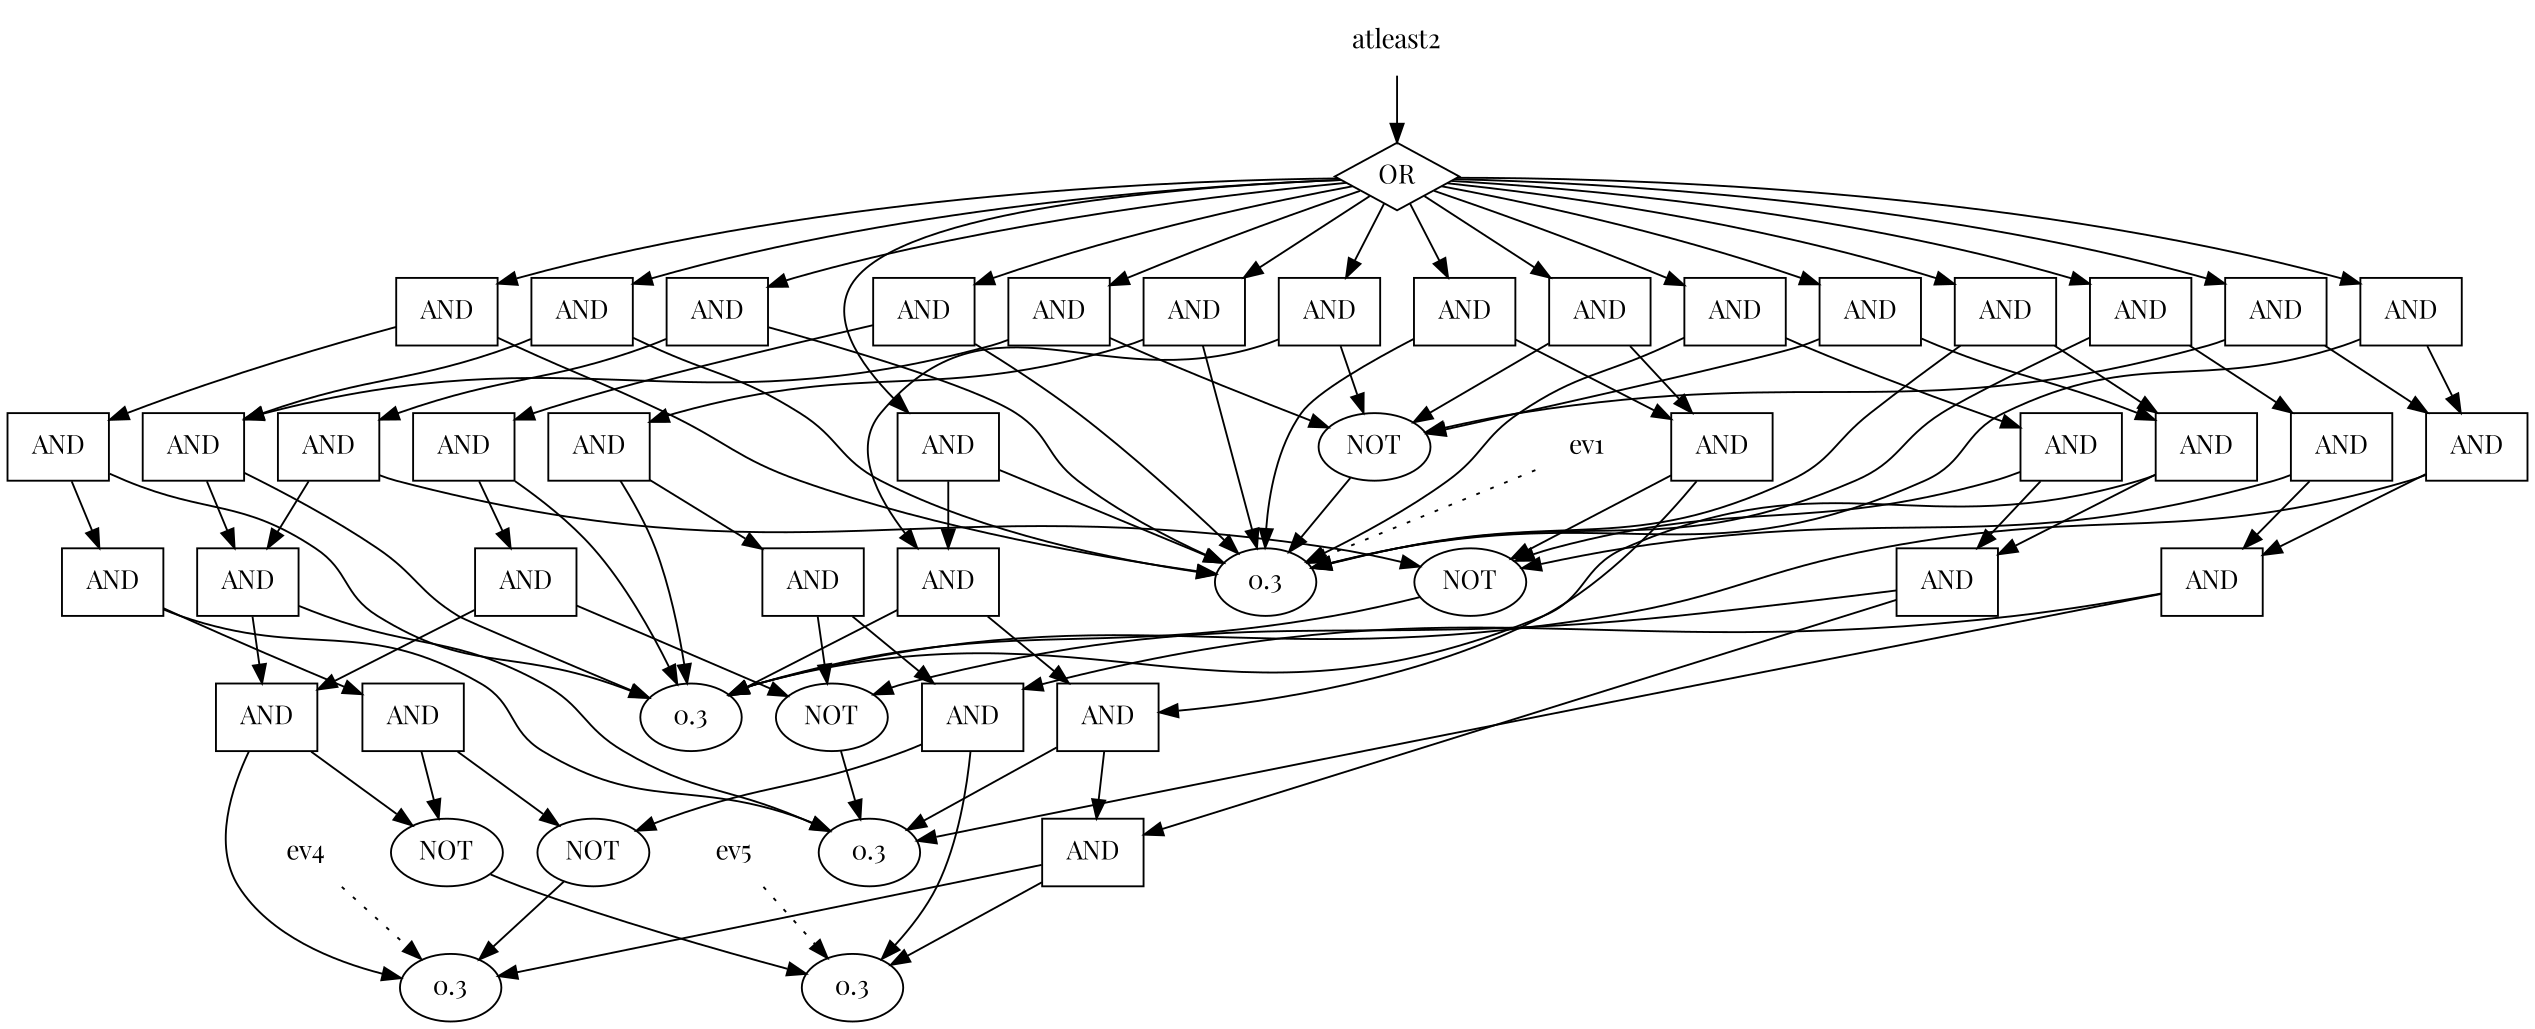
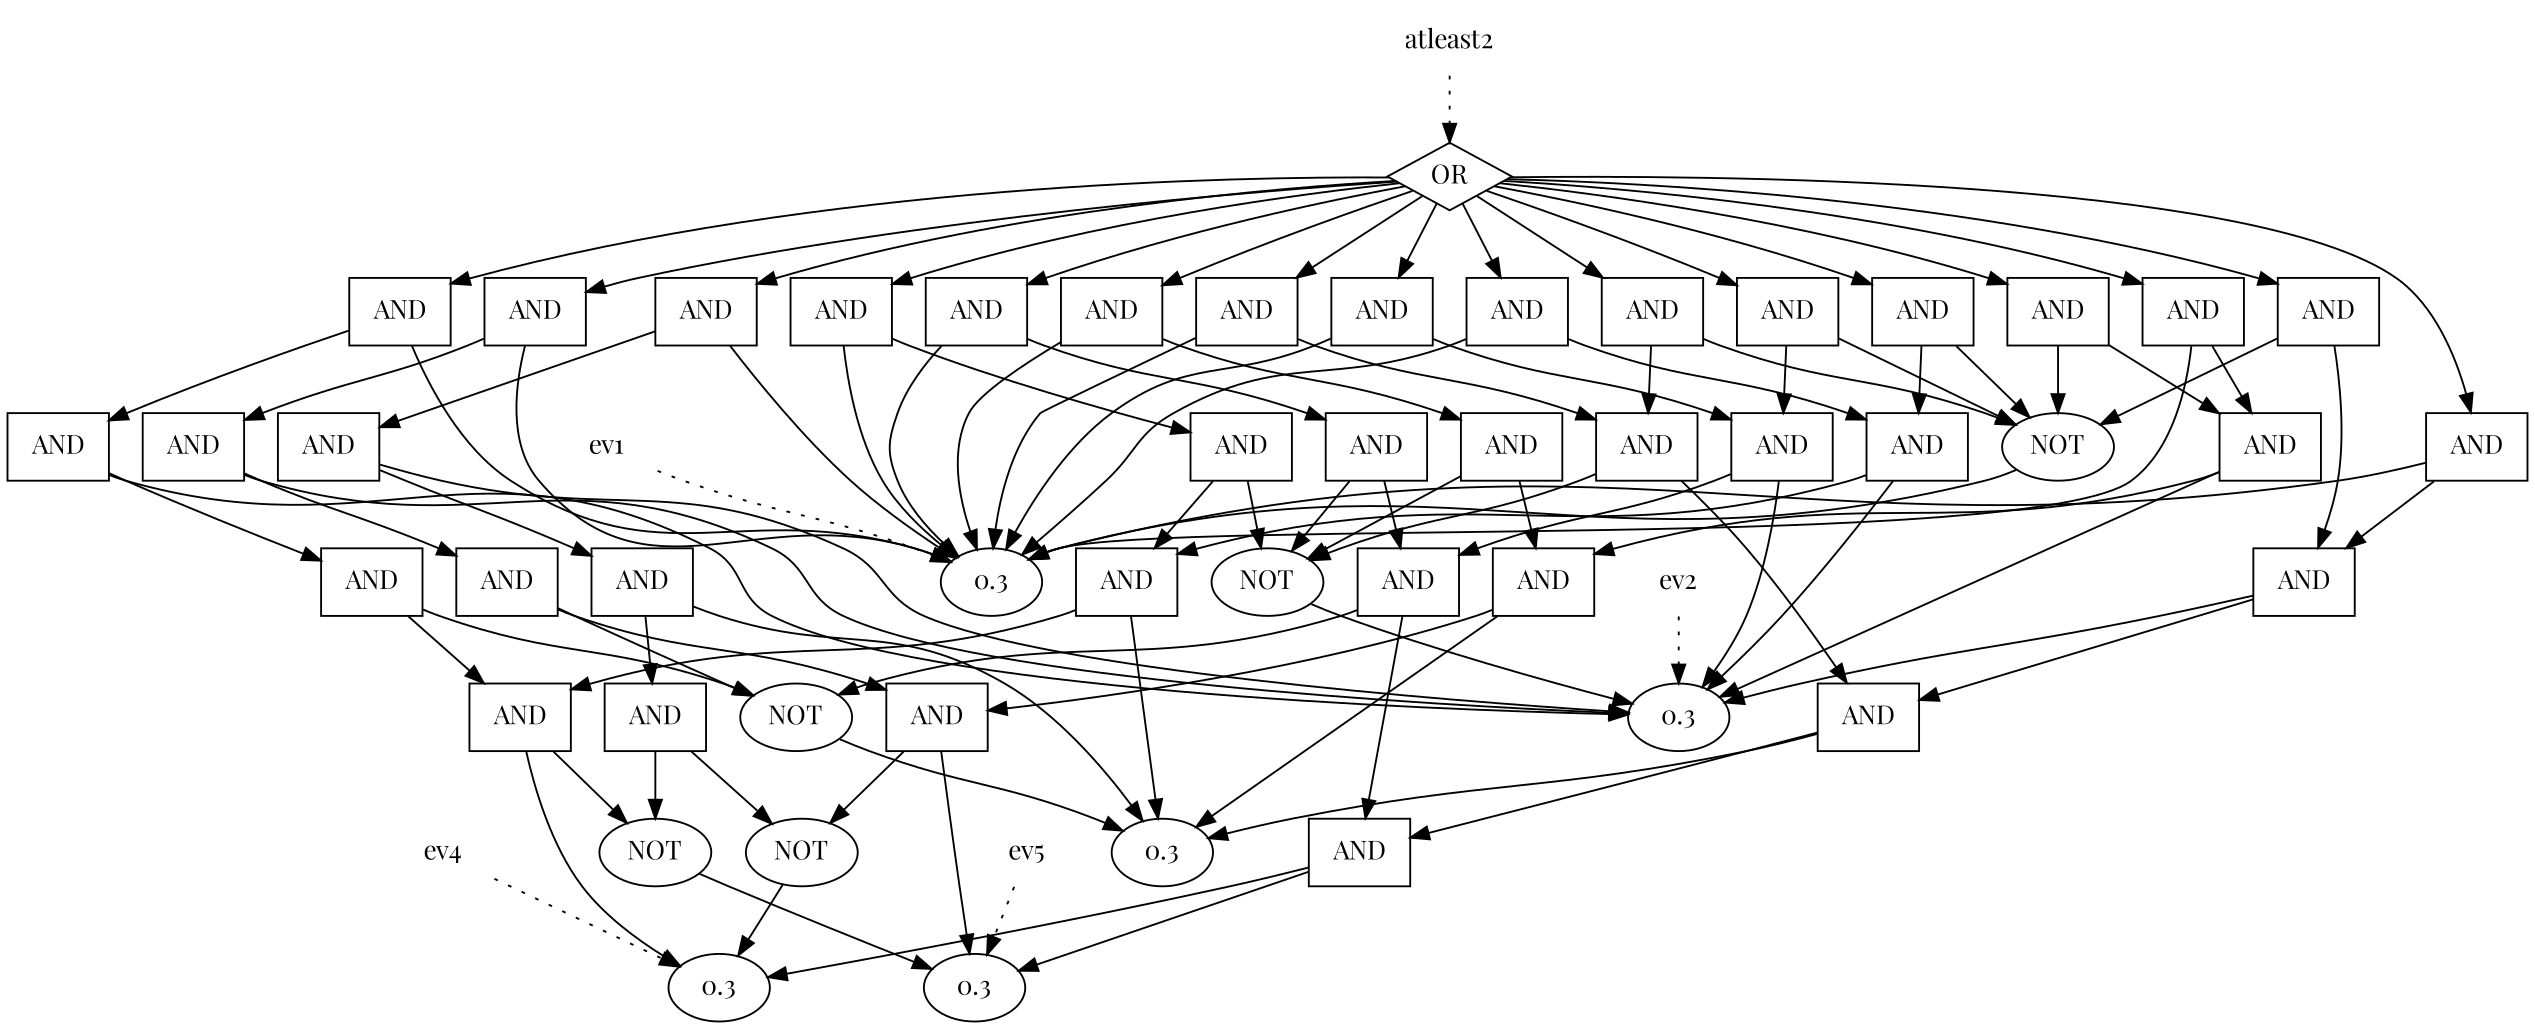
edge "atleast2" -> "OR": style solid -> dotted
node "ev2": added
